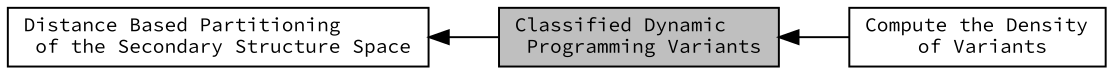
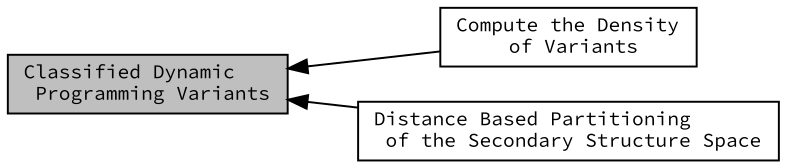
edge "Classified Dynamic Programming Variants" -> "Distance Based Partitioning of the Secondary Structure Space": reversed
